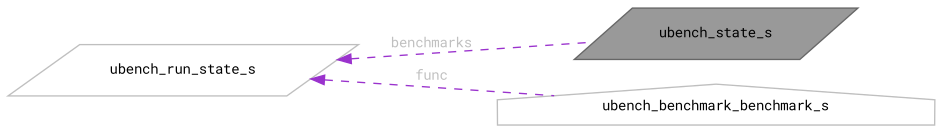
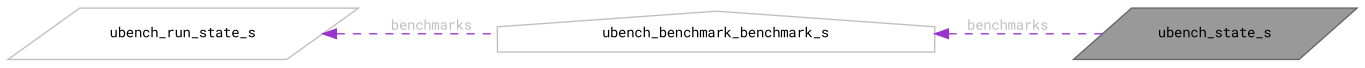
edge "ubench_state_s" -> "ubench_run_state_s": now "ubench_state_s" -> "ubench_benchmark_benchmark_s"
edge "ubench_benchmark_benchmark_s" -> "ubench_run_state_s": label " func" -> " benchmarks"
